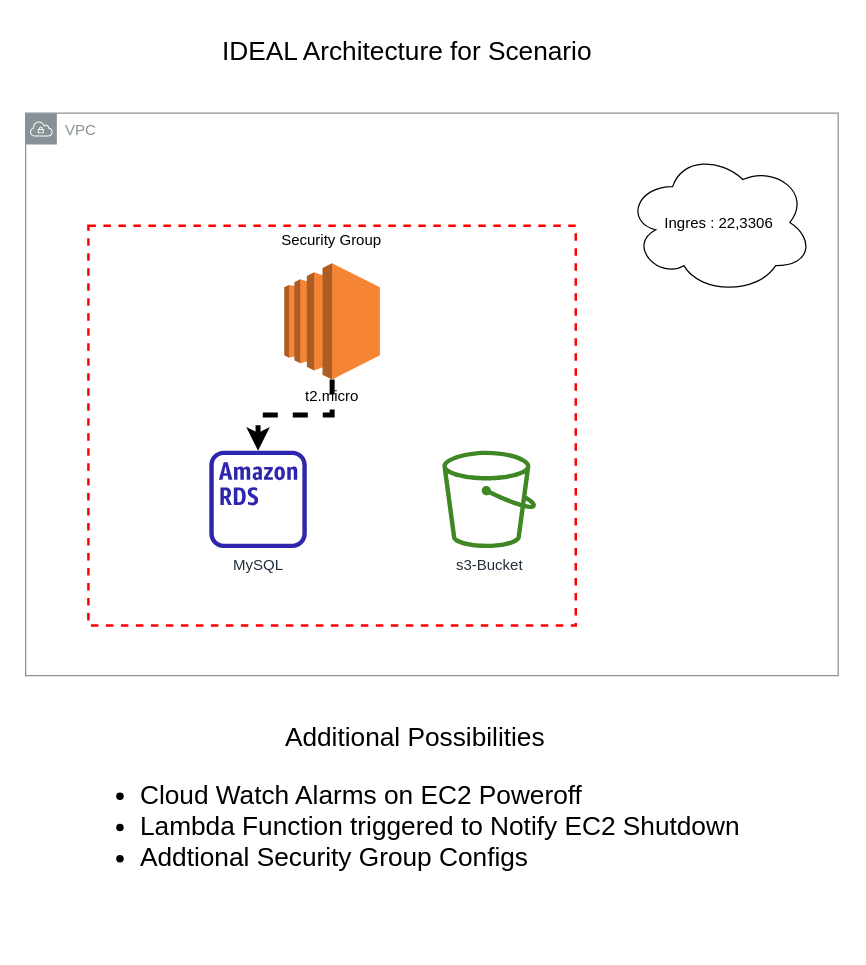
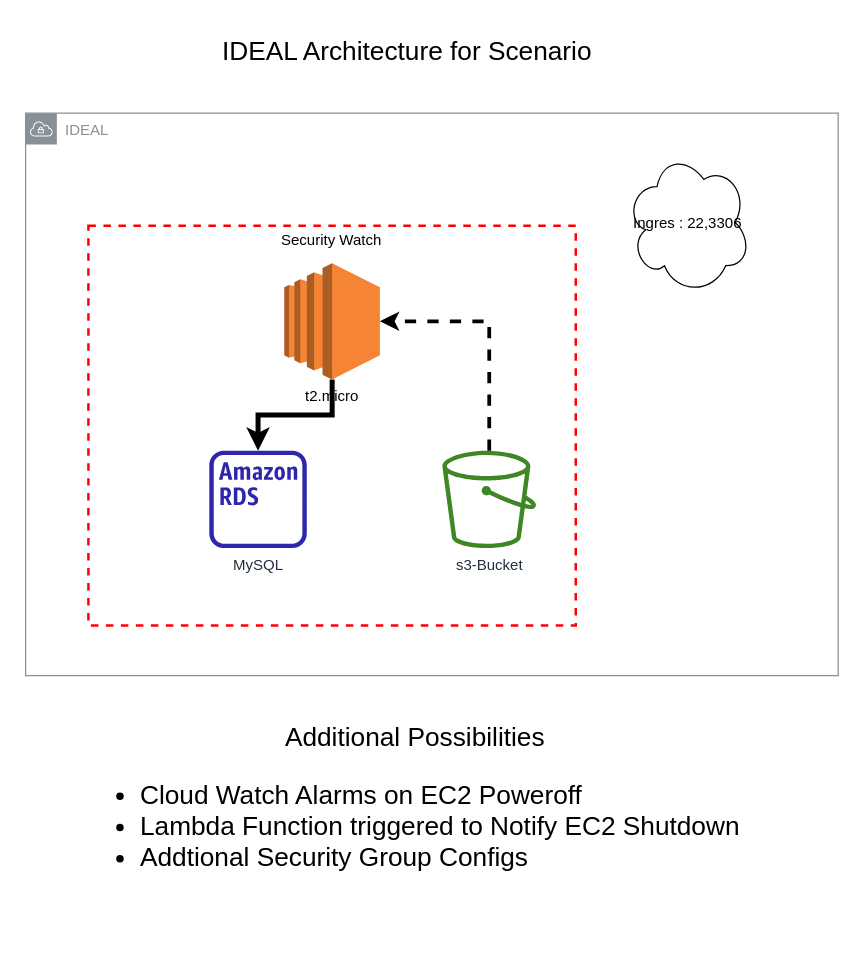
node "VPC": label "VPC" -> "IDEAL"
node "Ingres : 22,3306": size 188x144 -> 125x144
node "Security Group": label "Security Group" -> "Security Watch"
edge "s3-Bucket" -> "t2.micro": added
edge "t2.micro" -> "MySQL": style dashed -> solid
